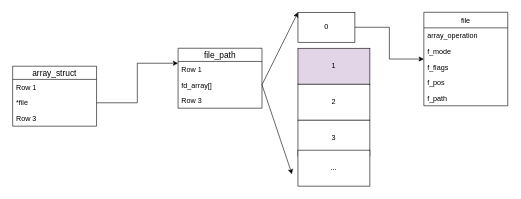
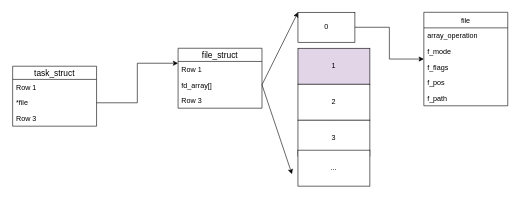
node "file_path": label "file_path" -> "file_struct"
node "array_struct": label "array_struct" -> "task_struct"
